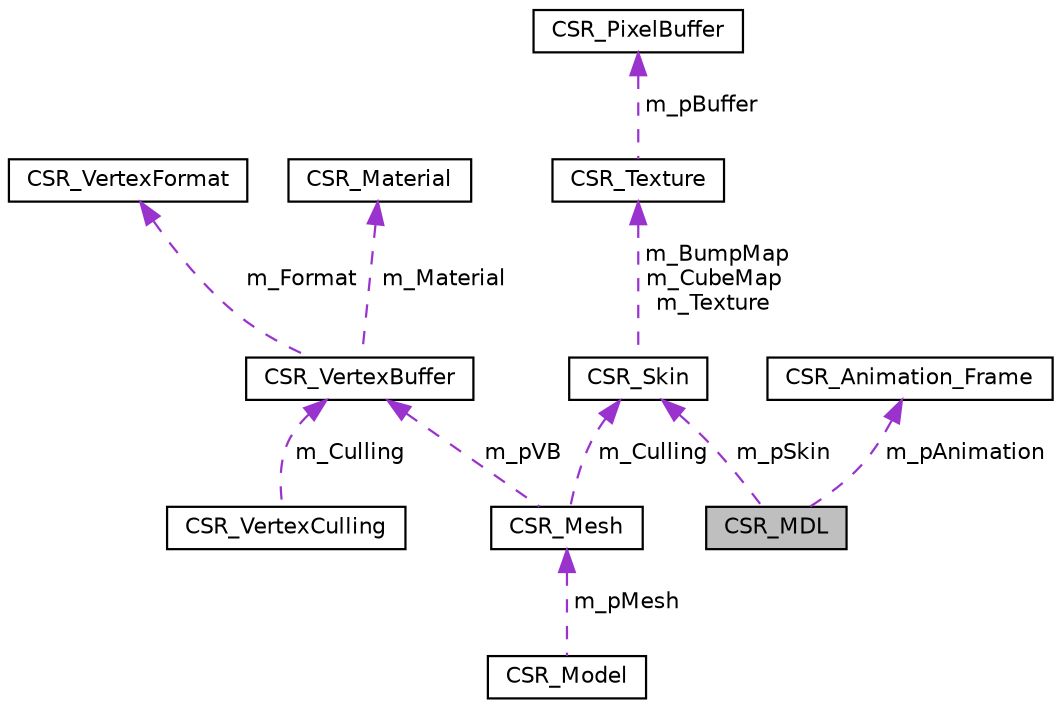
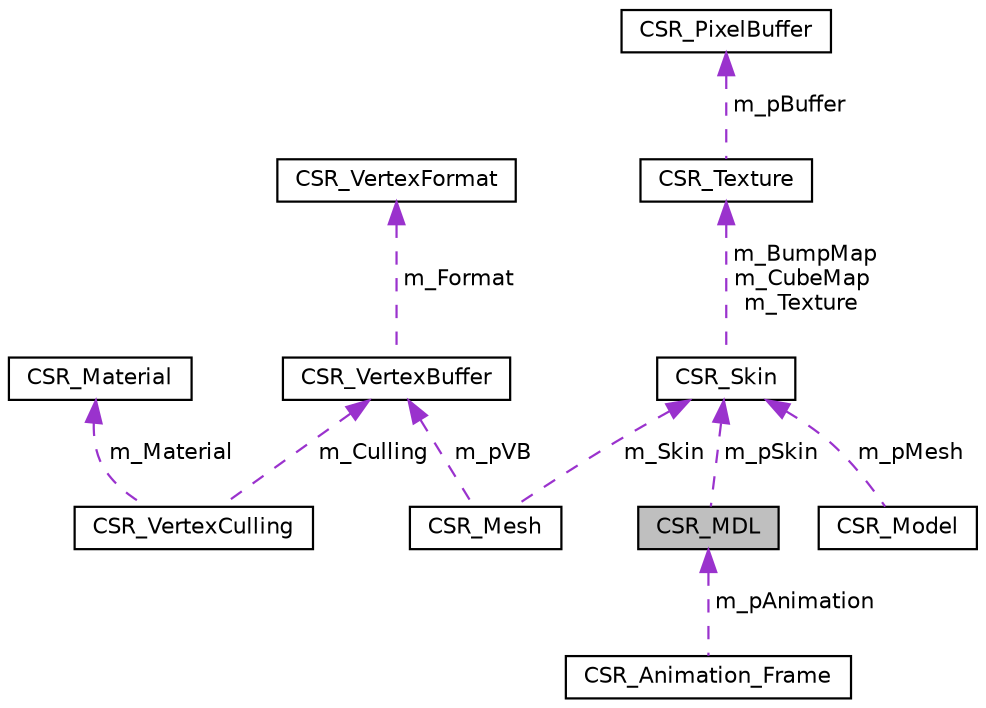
edge "CSR_VertexBuffer" -> "CSR_Material": now "CSR_VertexCulling" -> "CSR_Material"
edge "CSR_Mesh" -> "CSR_Skin": label " m_Culling" -> " m_Skin"
edge "CSR_MDL" -> "CSR_Animation_Frame": reversed
edge "CSR_Model" -> "CSR_Mesh": now "CSR_Model" -> "CSR_Skin"
